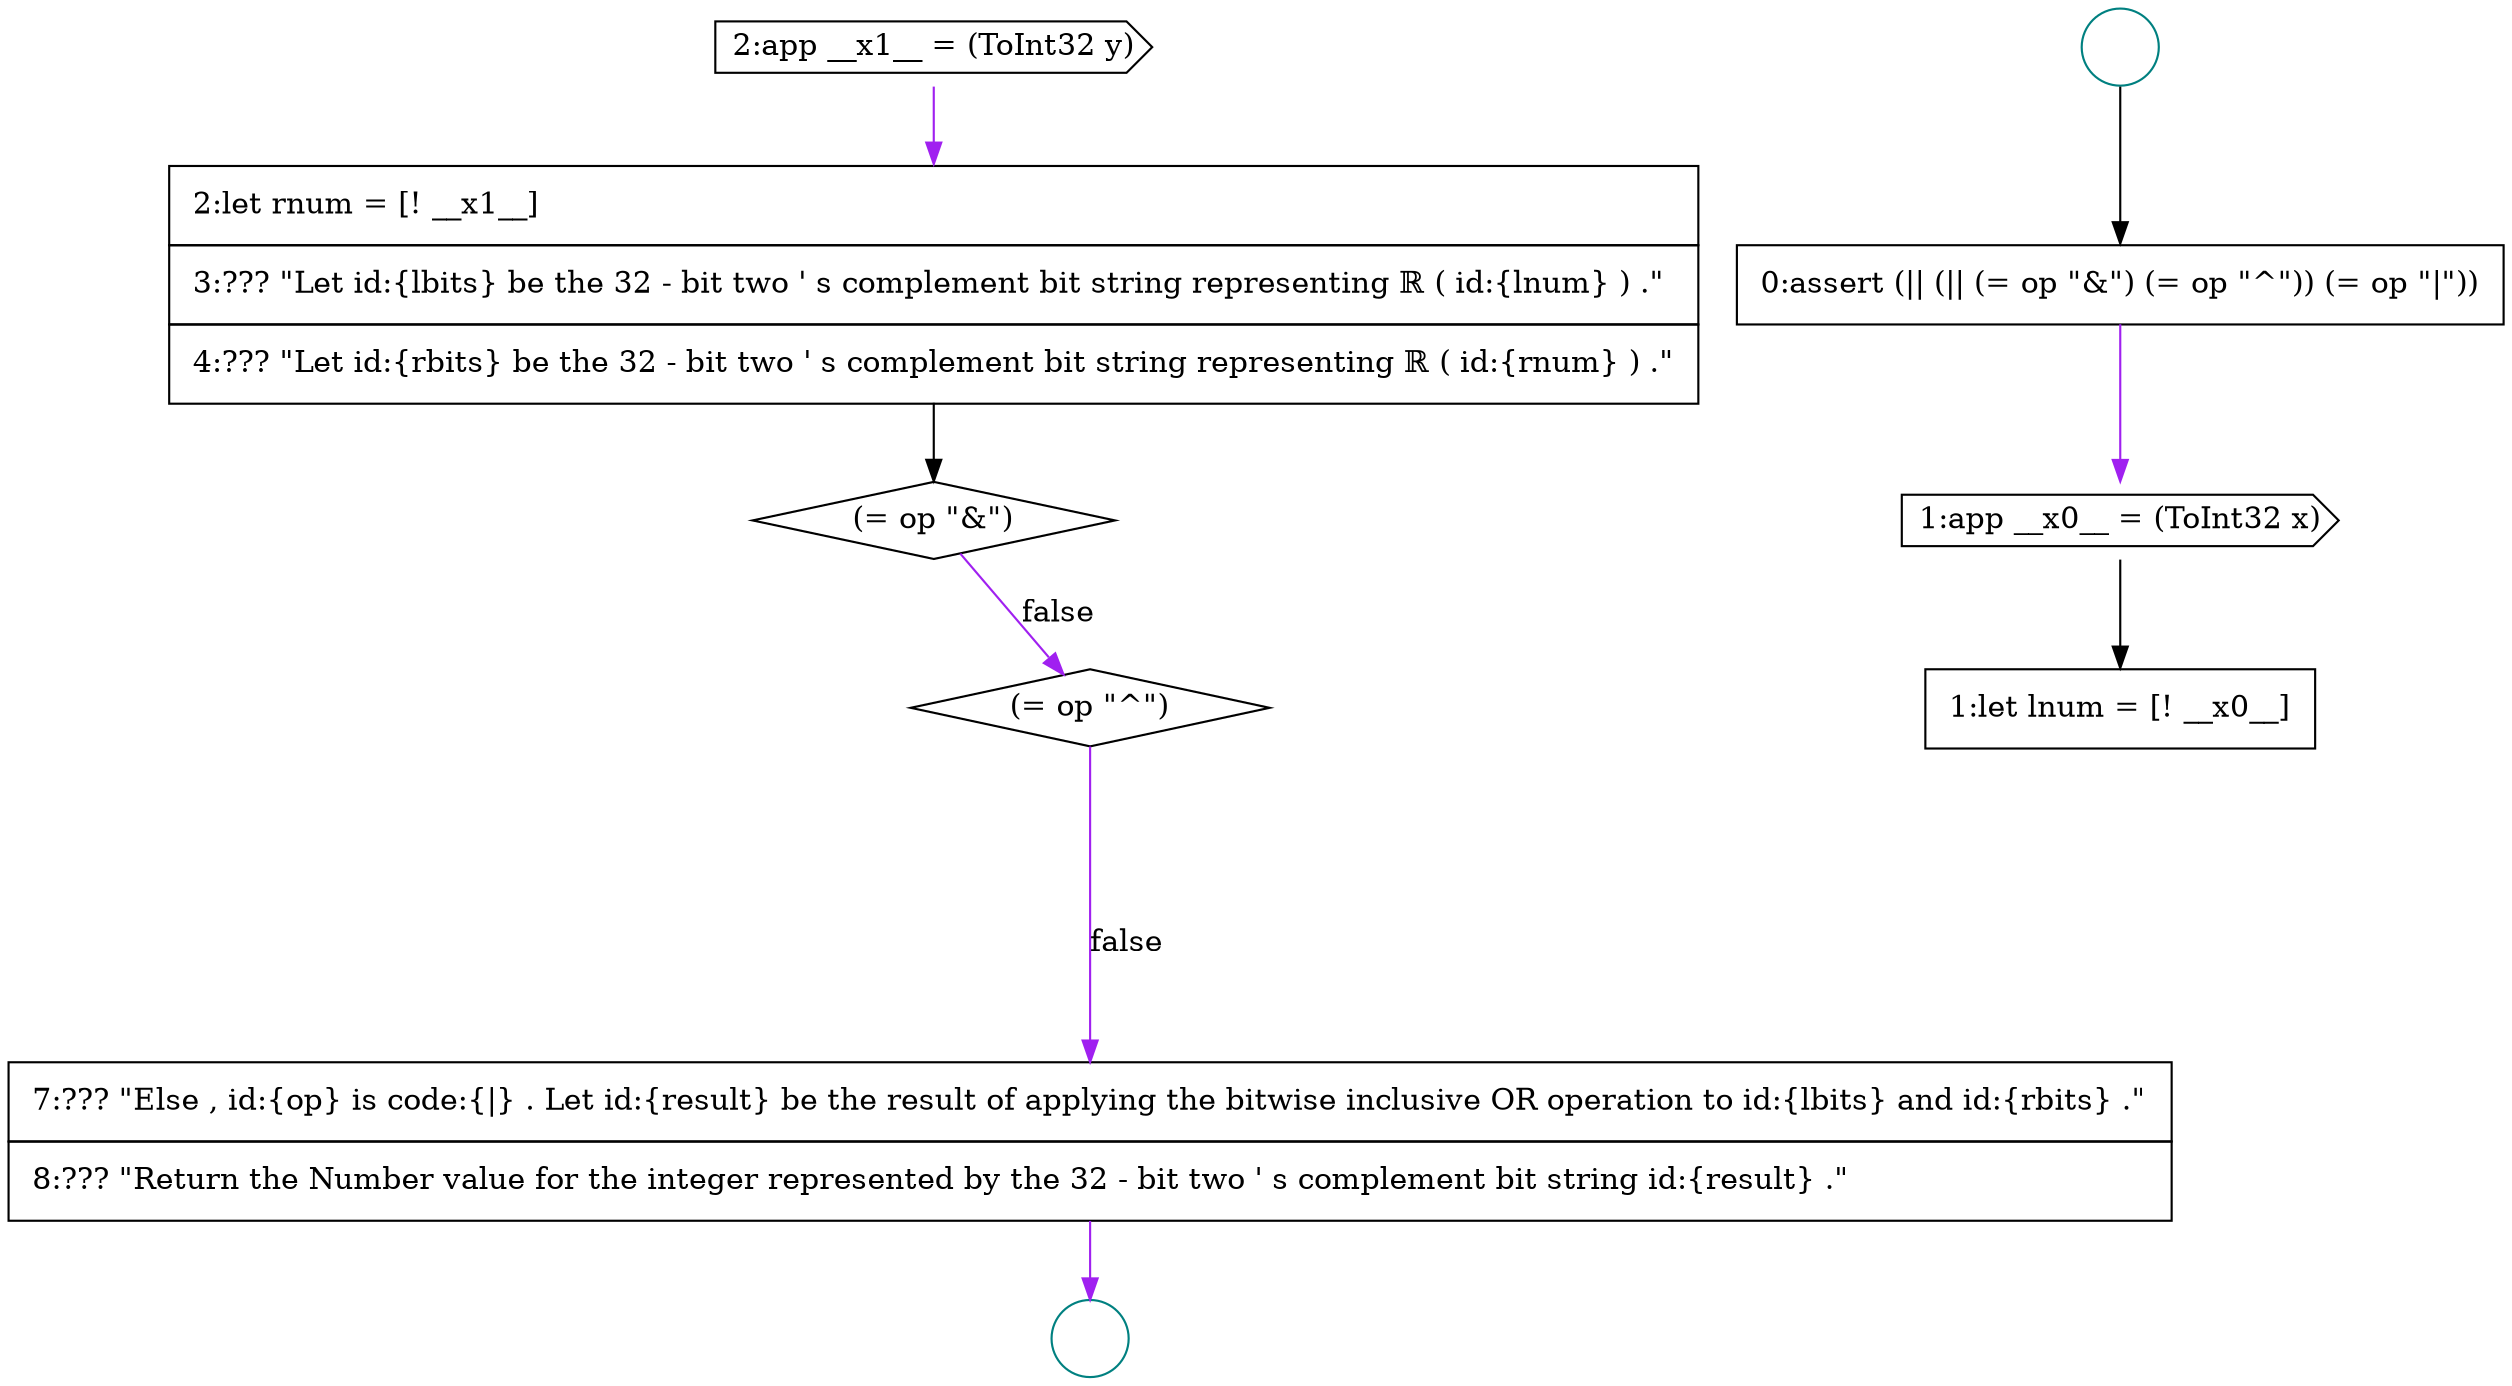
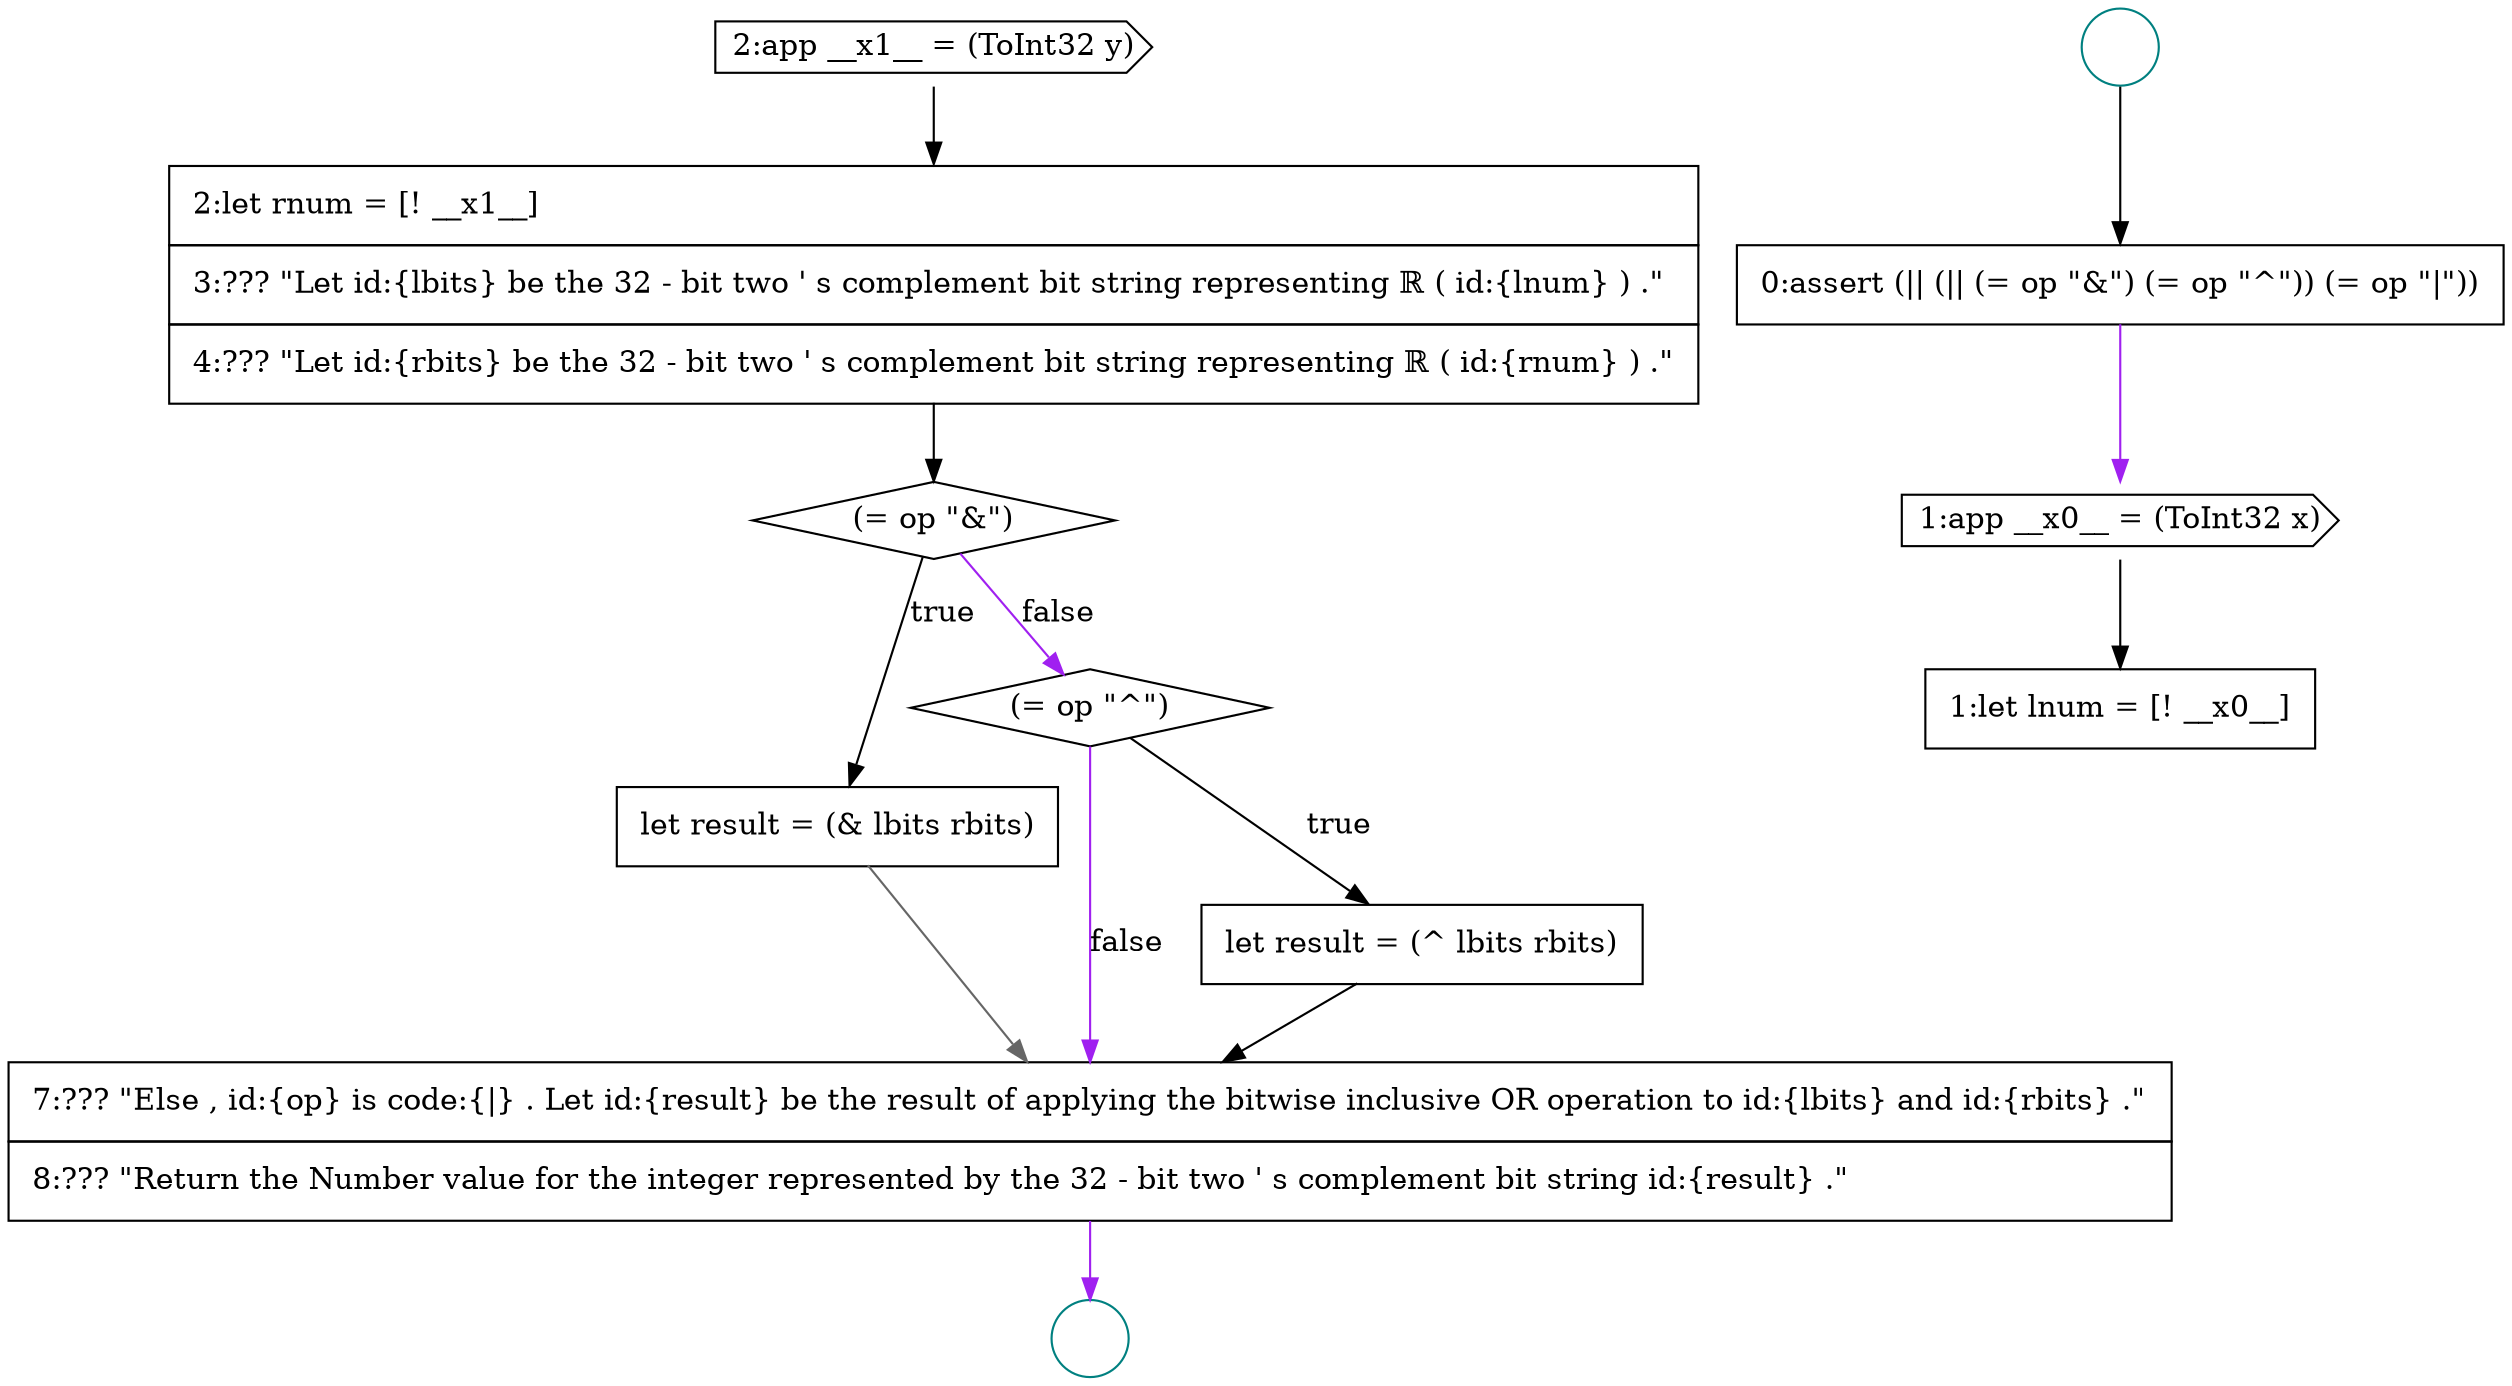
edge "2:app __x1__ = (ToInt32 y)" -> "2:let rnum = [! __x1__]": color purple -> black
node "let result = (& lbits rbits)": added
node "let result = (^ lbits rbits)": added
